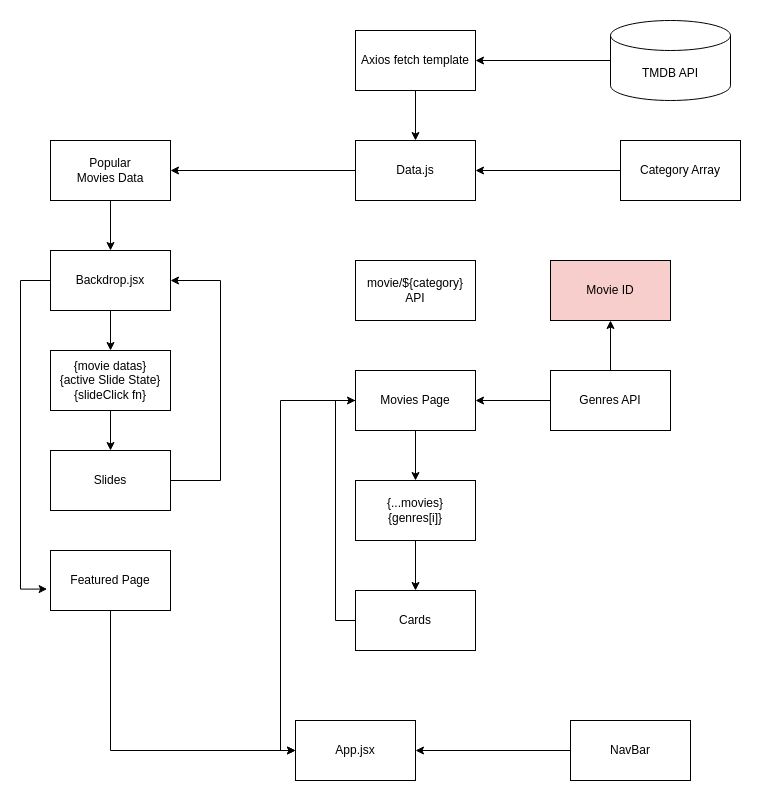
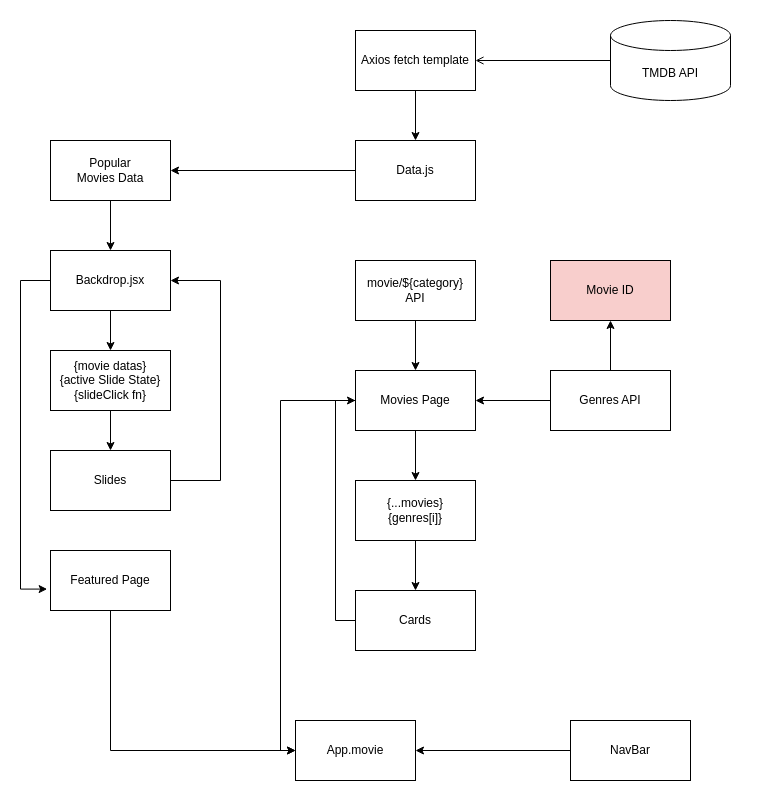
edge "TMDB API" -> "Axios fetch template": arrowhead classic -> open
edge "Category Array" -> "Data.js": removed
node "Category Array": removed
edge "movie/${category} API" -> "Movies Page": added
node "App.jsx": label "App.jsx" -> "App.movie"
